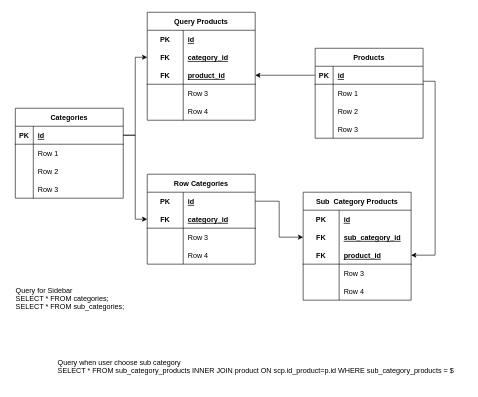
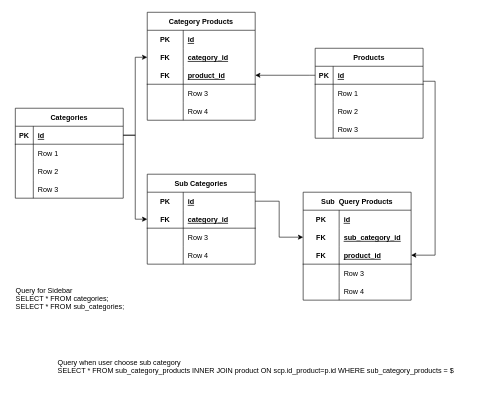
node "Query Products": label "Query Products" -> "Category Products"
node "Row Categories": label "Row Categories" -> "Sub Categories"
node "Sub Category Products": label "Sub Category Products" -> "Sub Query Products"
